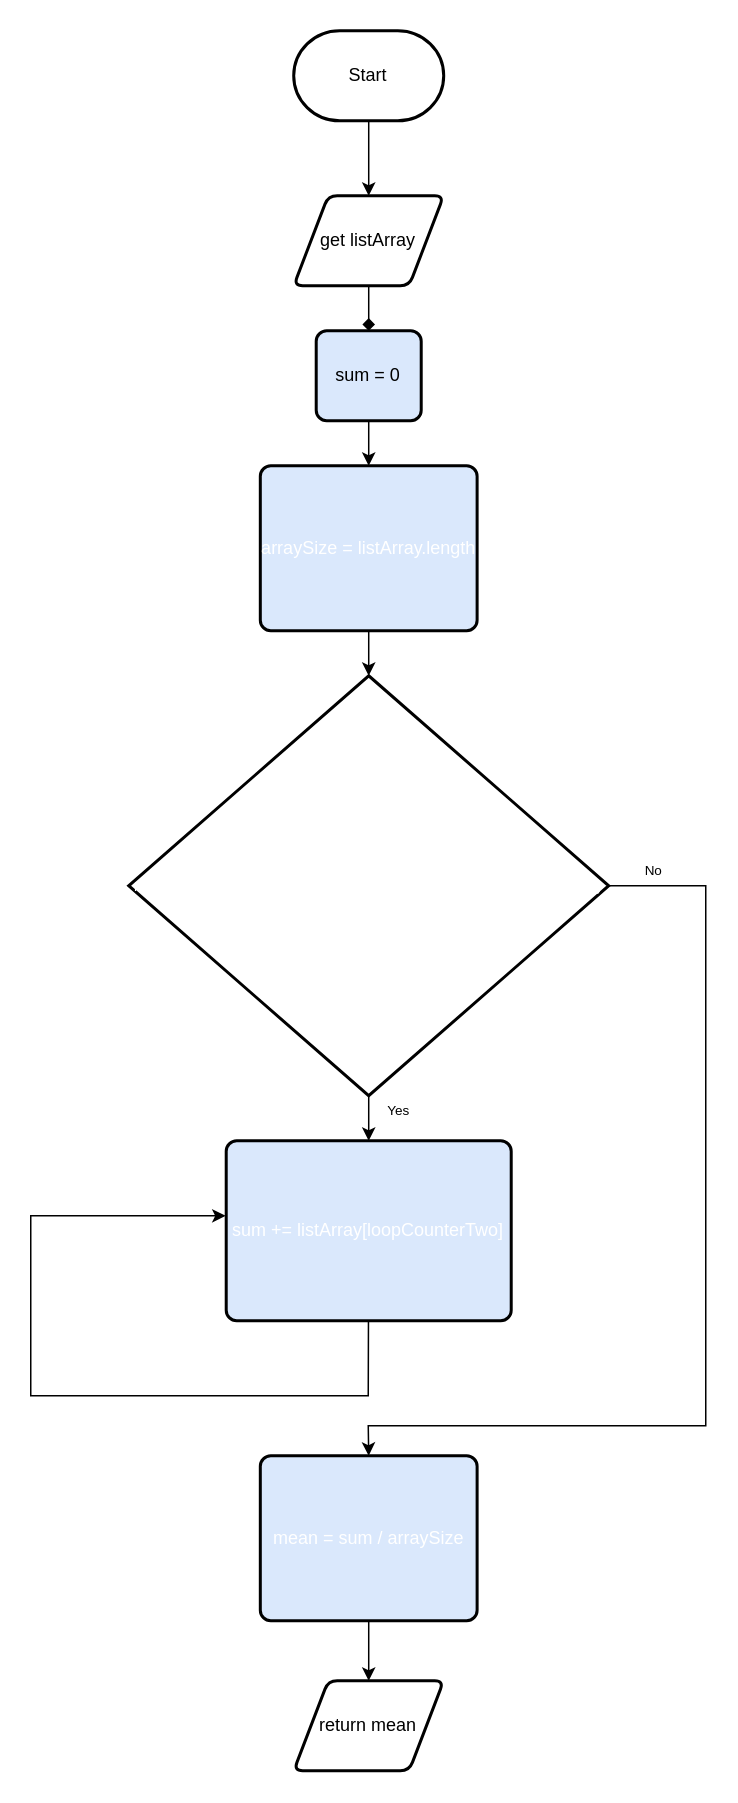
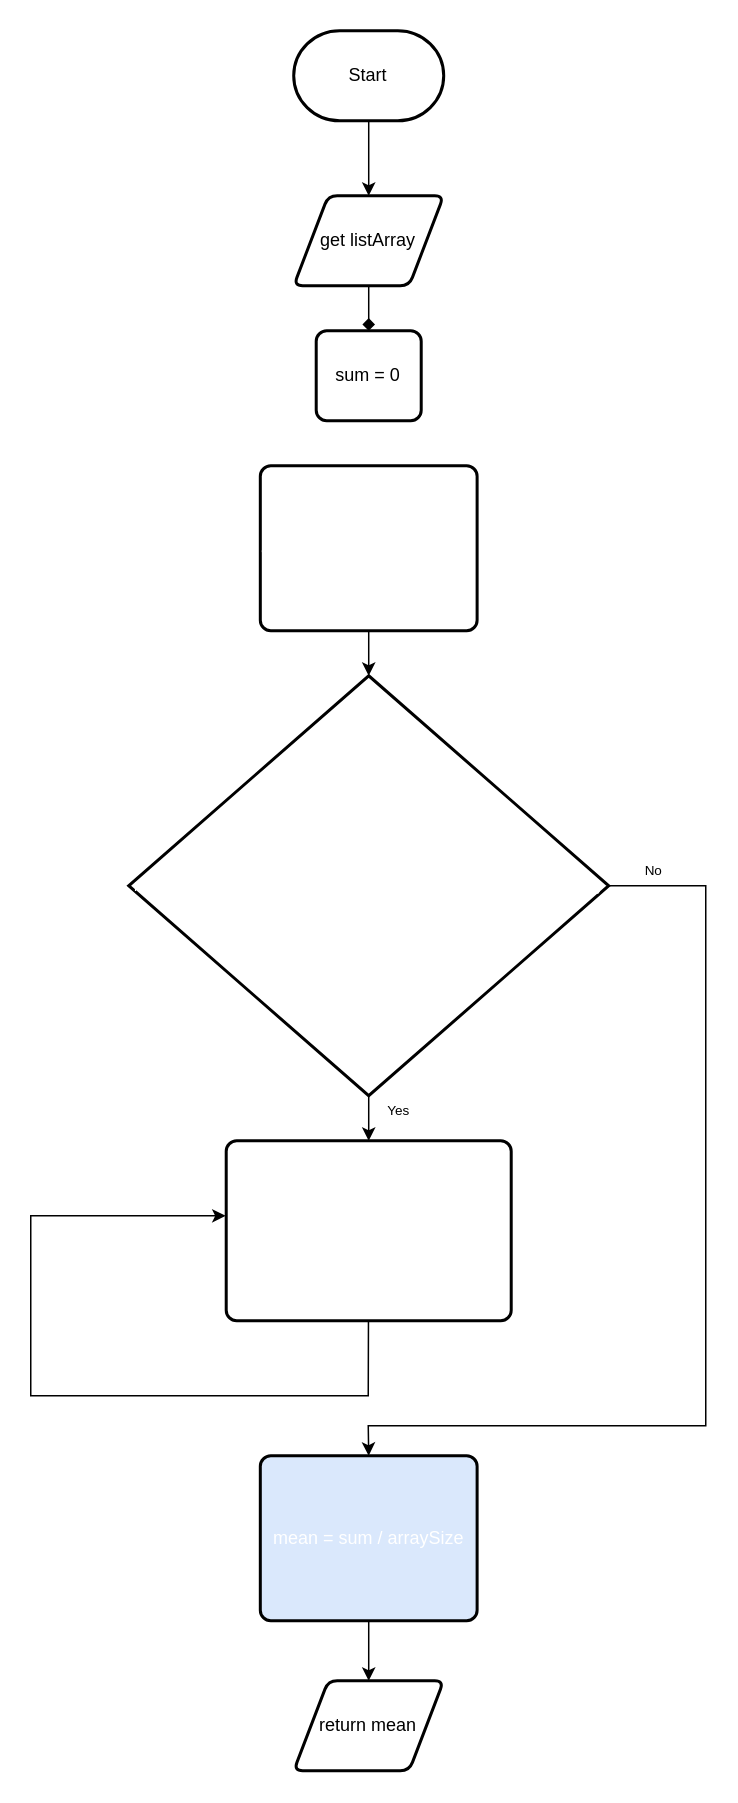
node "sum = 0": fillcolor #dae8fc -> #ffffff
edge "sum = 0" -> "arraySize = listArray.length": removed
node "arraySize = listArray.length": fillcolor #dae8fc -> #ffffff
node "sum += listArray[loopCounterTwo]": fillcolor #dae8fc -> #ffffff
